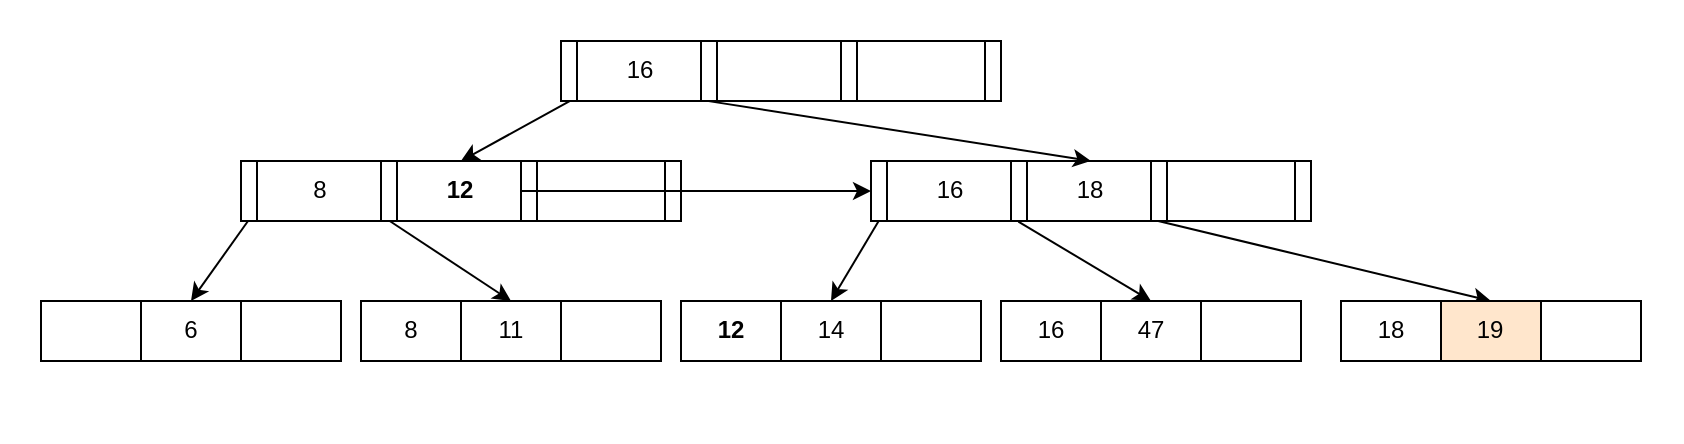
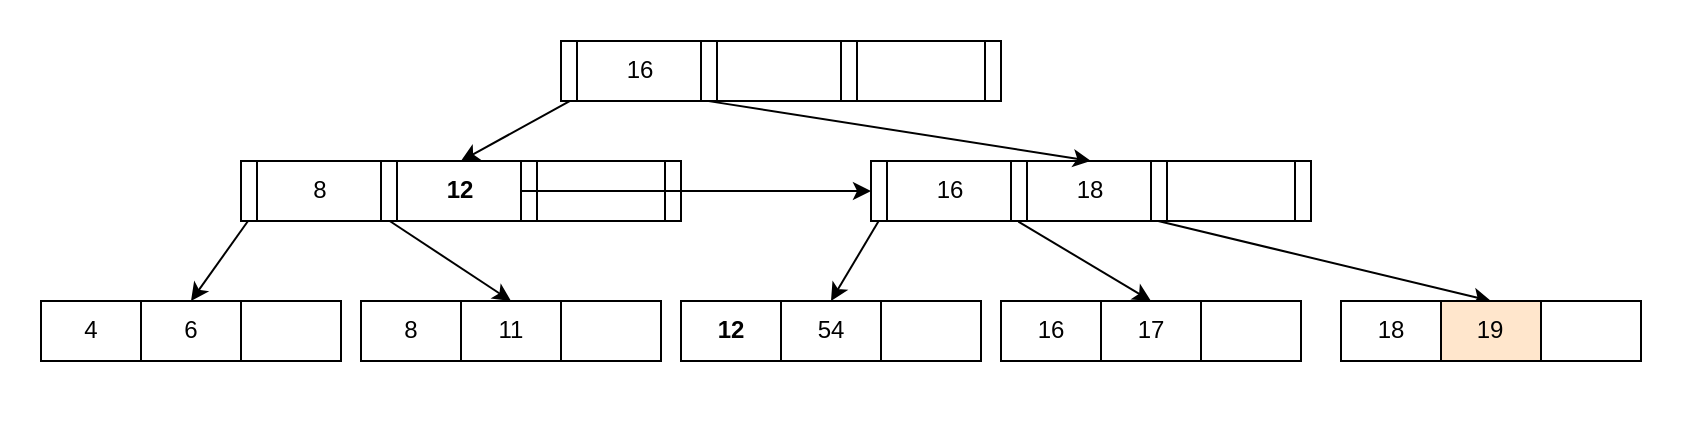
node "4": added
node "14": label "14" -> "54"
node "47": label "47" -> "17"
